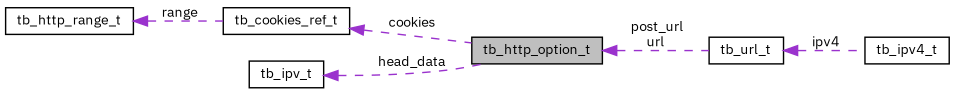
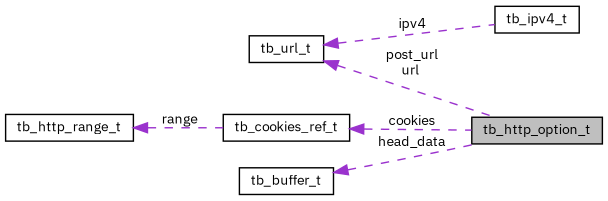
edge "tb_url_t" -> "tb_http_option_t": reversed
node "tb_ipv_t": label "tb_ipv_t" -> "tb_buffer_t"
